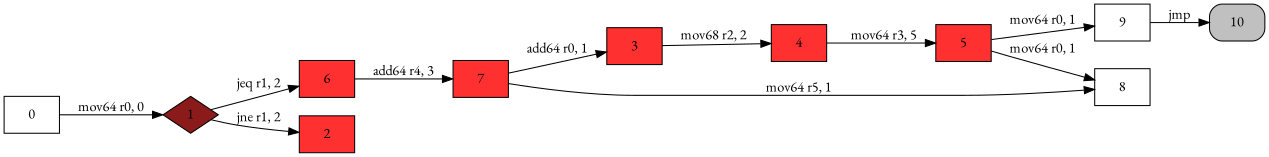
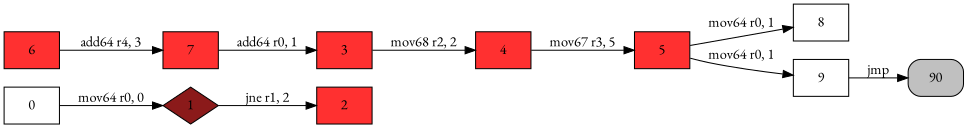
node "10": label "10" -> "90"
edge "4" -> "5": label "mov64 r3, 5" -> "mov67 r3, 5"
edge "7" -> "8": removed, label "mov64 r5, 1"
edge "1" -> "6": removed, label "jeq r1, 2"
